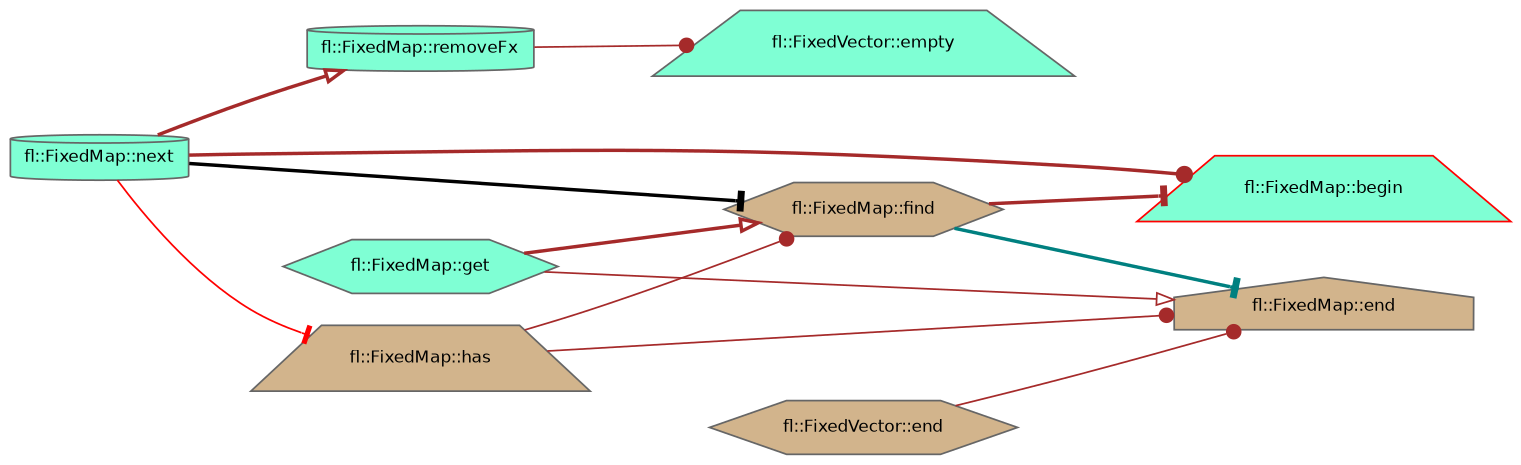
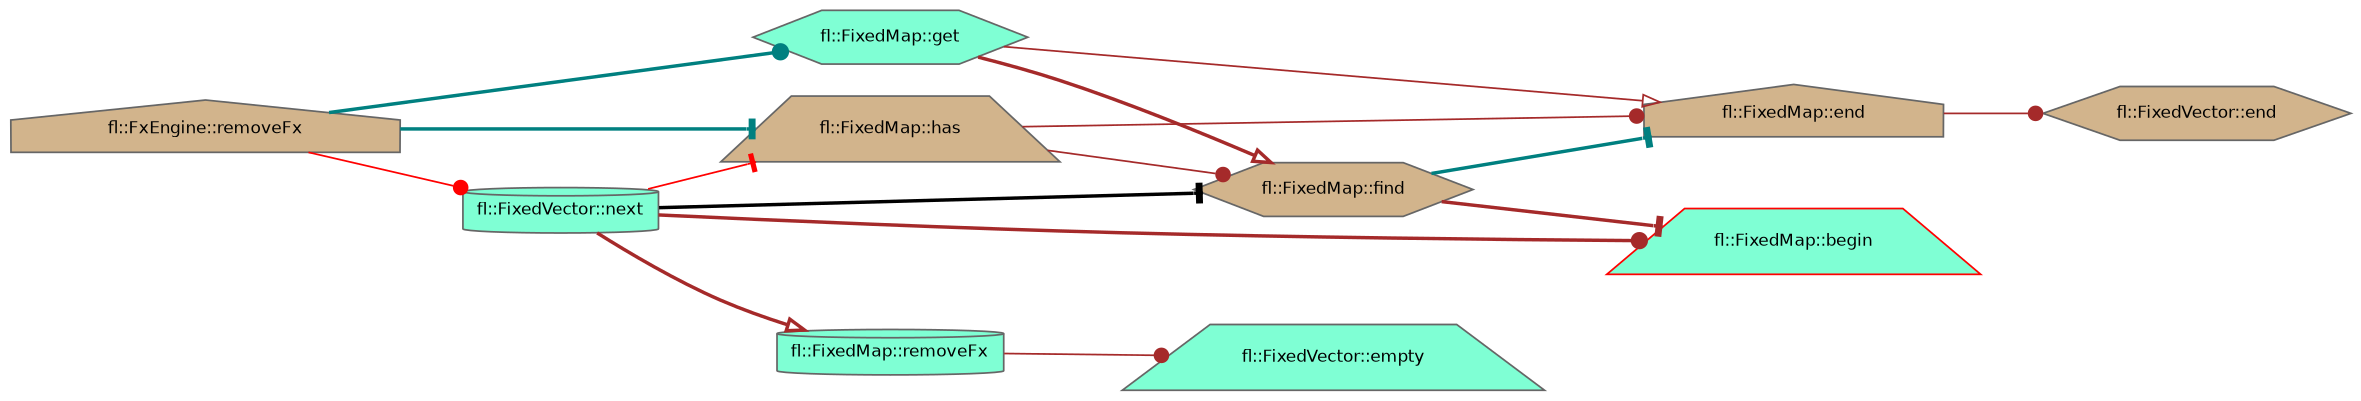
node "fl::FxEngine::removeFx": added
node "fl::FixedMap::next": label "fl::FixedMap::next" -> "fl::FixedVector::next"
edge "fl::FixedVector::end" -> "fl::FixedMap::end": reversed
